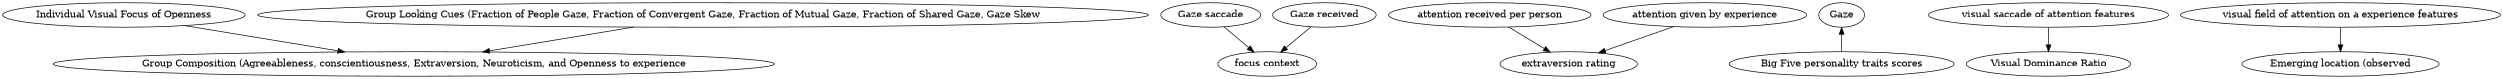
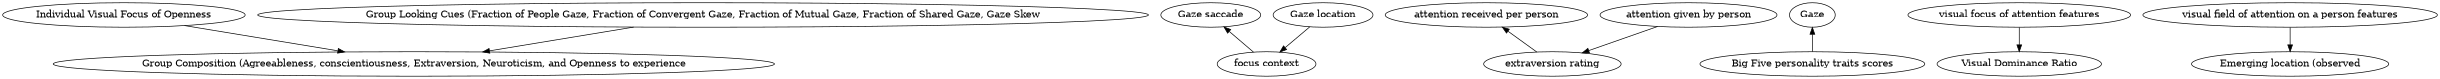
node "Gaze received": label "Gaze received" -> "Gaze location"
node "attention given by experience": label "attention given by experience" -> "attention given by person"
node "visual saccade of attention features": label "visual saccade of attention features" -> "visual focus of attention features"
node "visual field of attention on a experience features": label "visual field of attention on a experience features" -> "visual field of attention on a person features"
edge "Gaze saccade" -> "focus context": reversed
edge "attention received per person" -> "extraversion rating": reversed
